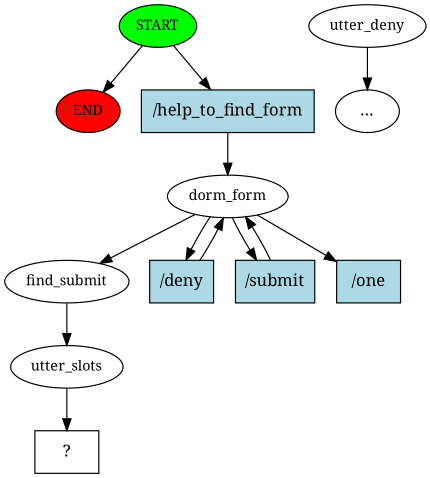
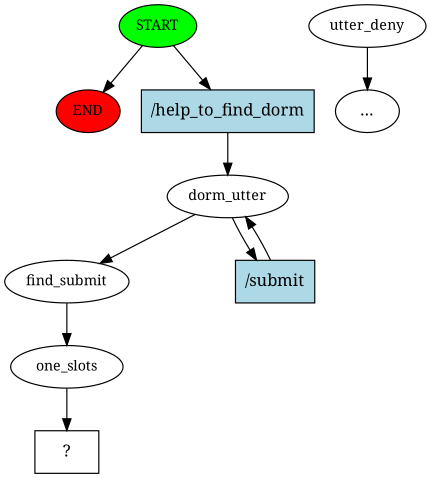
node "/help_to_find_form": label "/help_to_find_form" -> "/help_to_find_dorm"
node "dorm_form": label "dorm_form" -> "dorm_utter"
node "/deny": removed
node "/one": removed
node "utter_slots": label "utter_slots" -> "one_slots"
